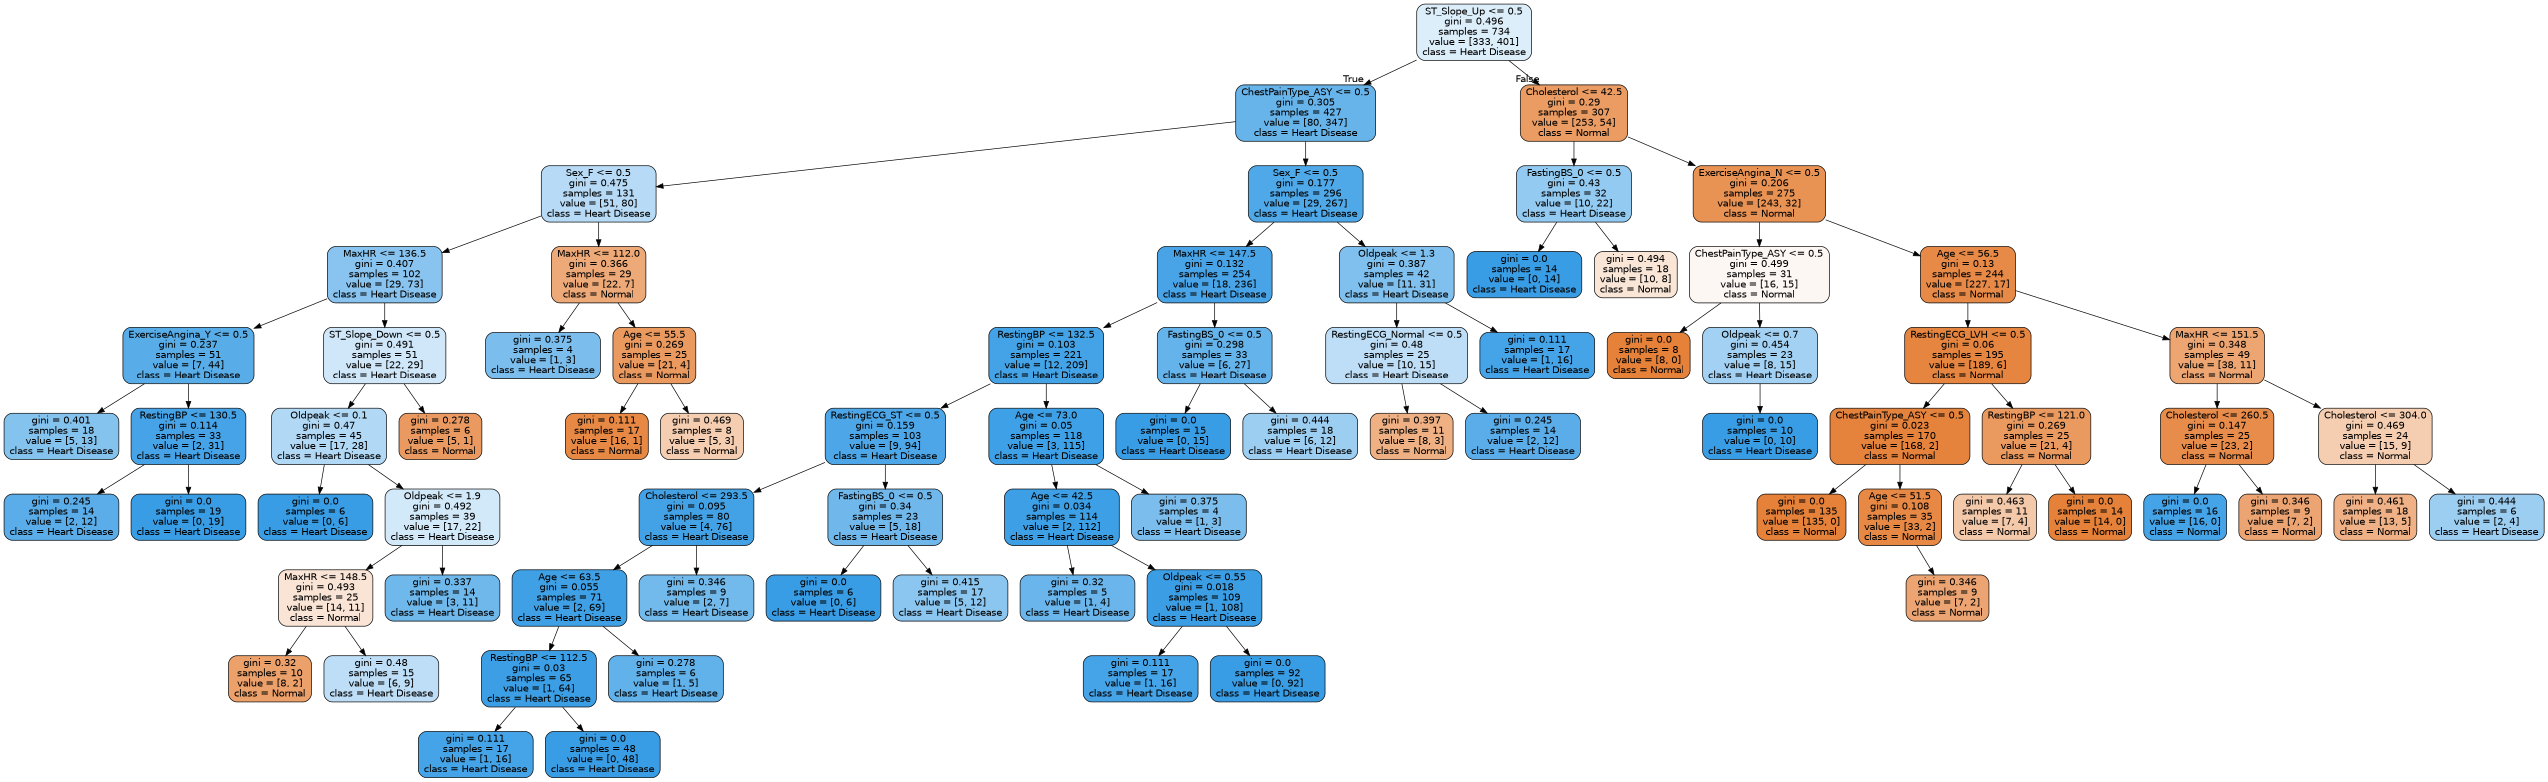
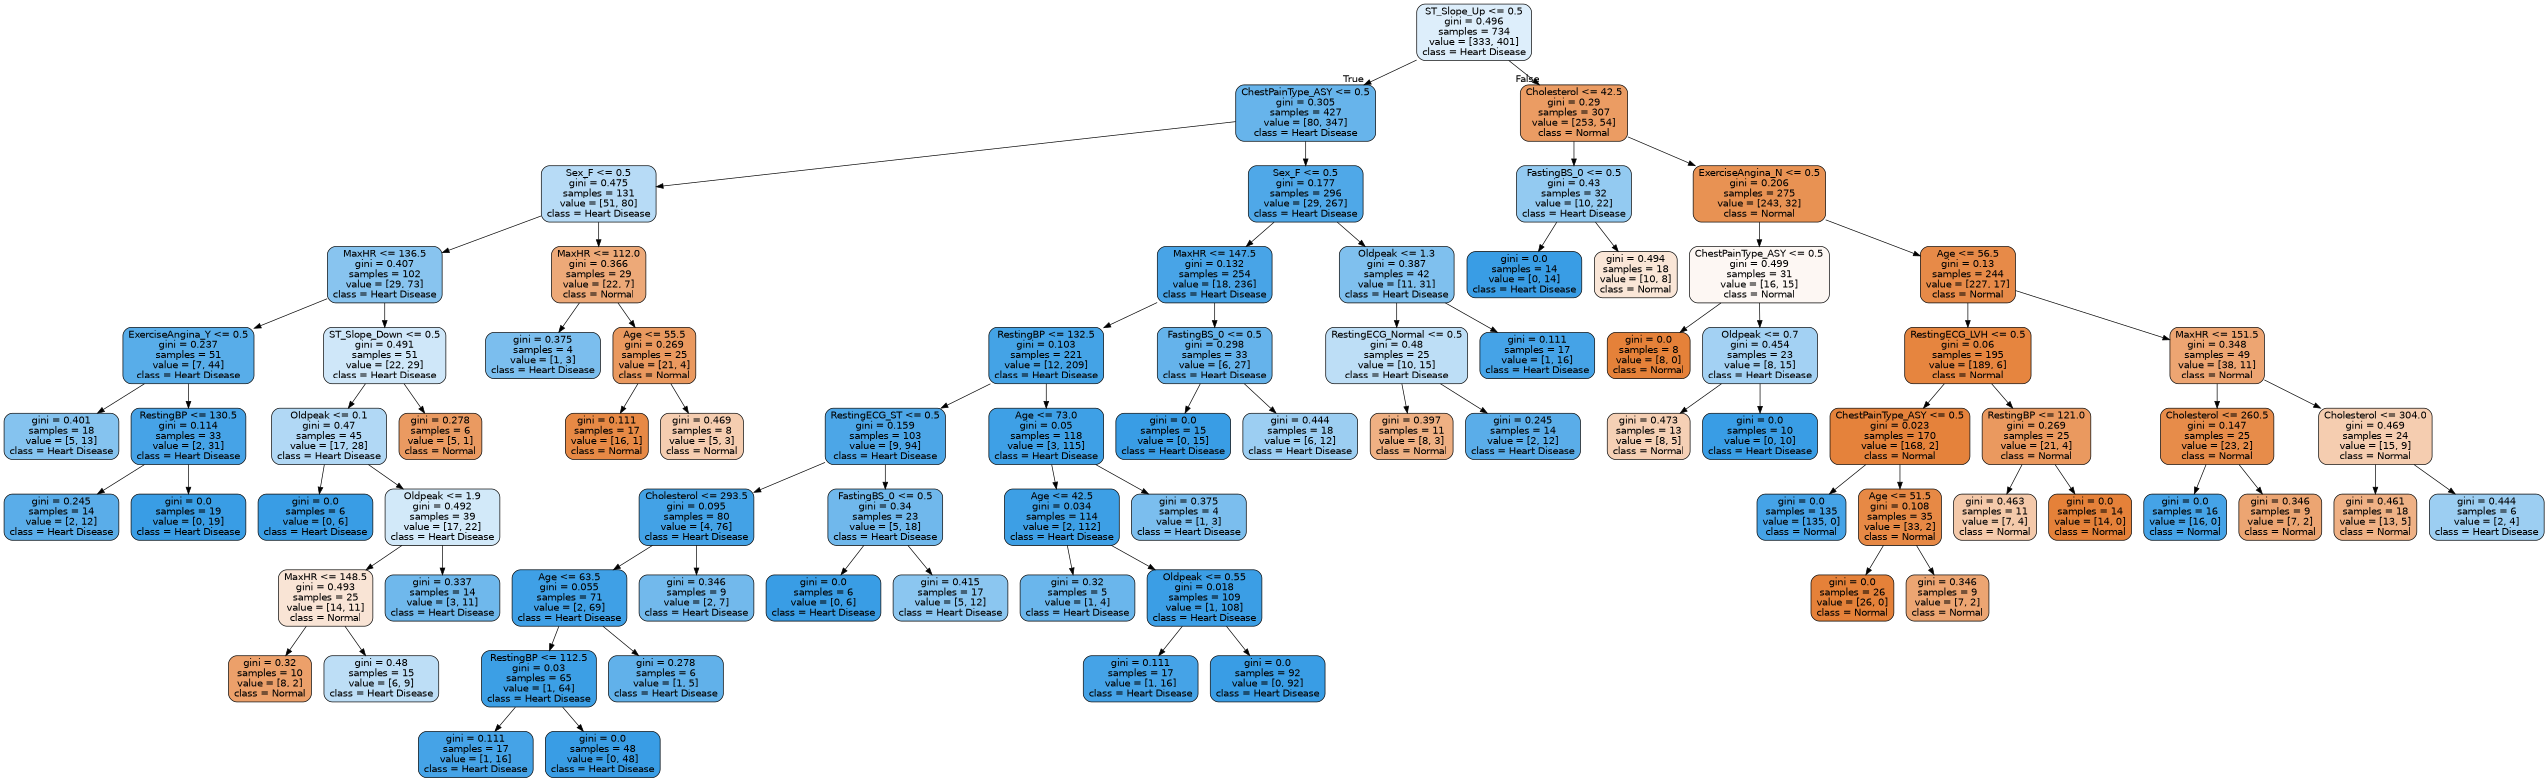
node "gini = 0.473 samples = 13 value = [8, 5] class = Normal": added
node "gini = 0.0 samples = 135 value = [135, 0] class = Normal": fillcolor #e58139 -> #45a3e7
node "gini = 0.0 samples = 26 value = [26, 0] class = Normal": added
